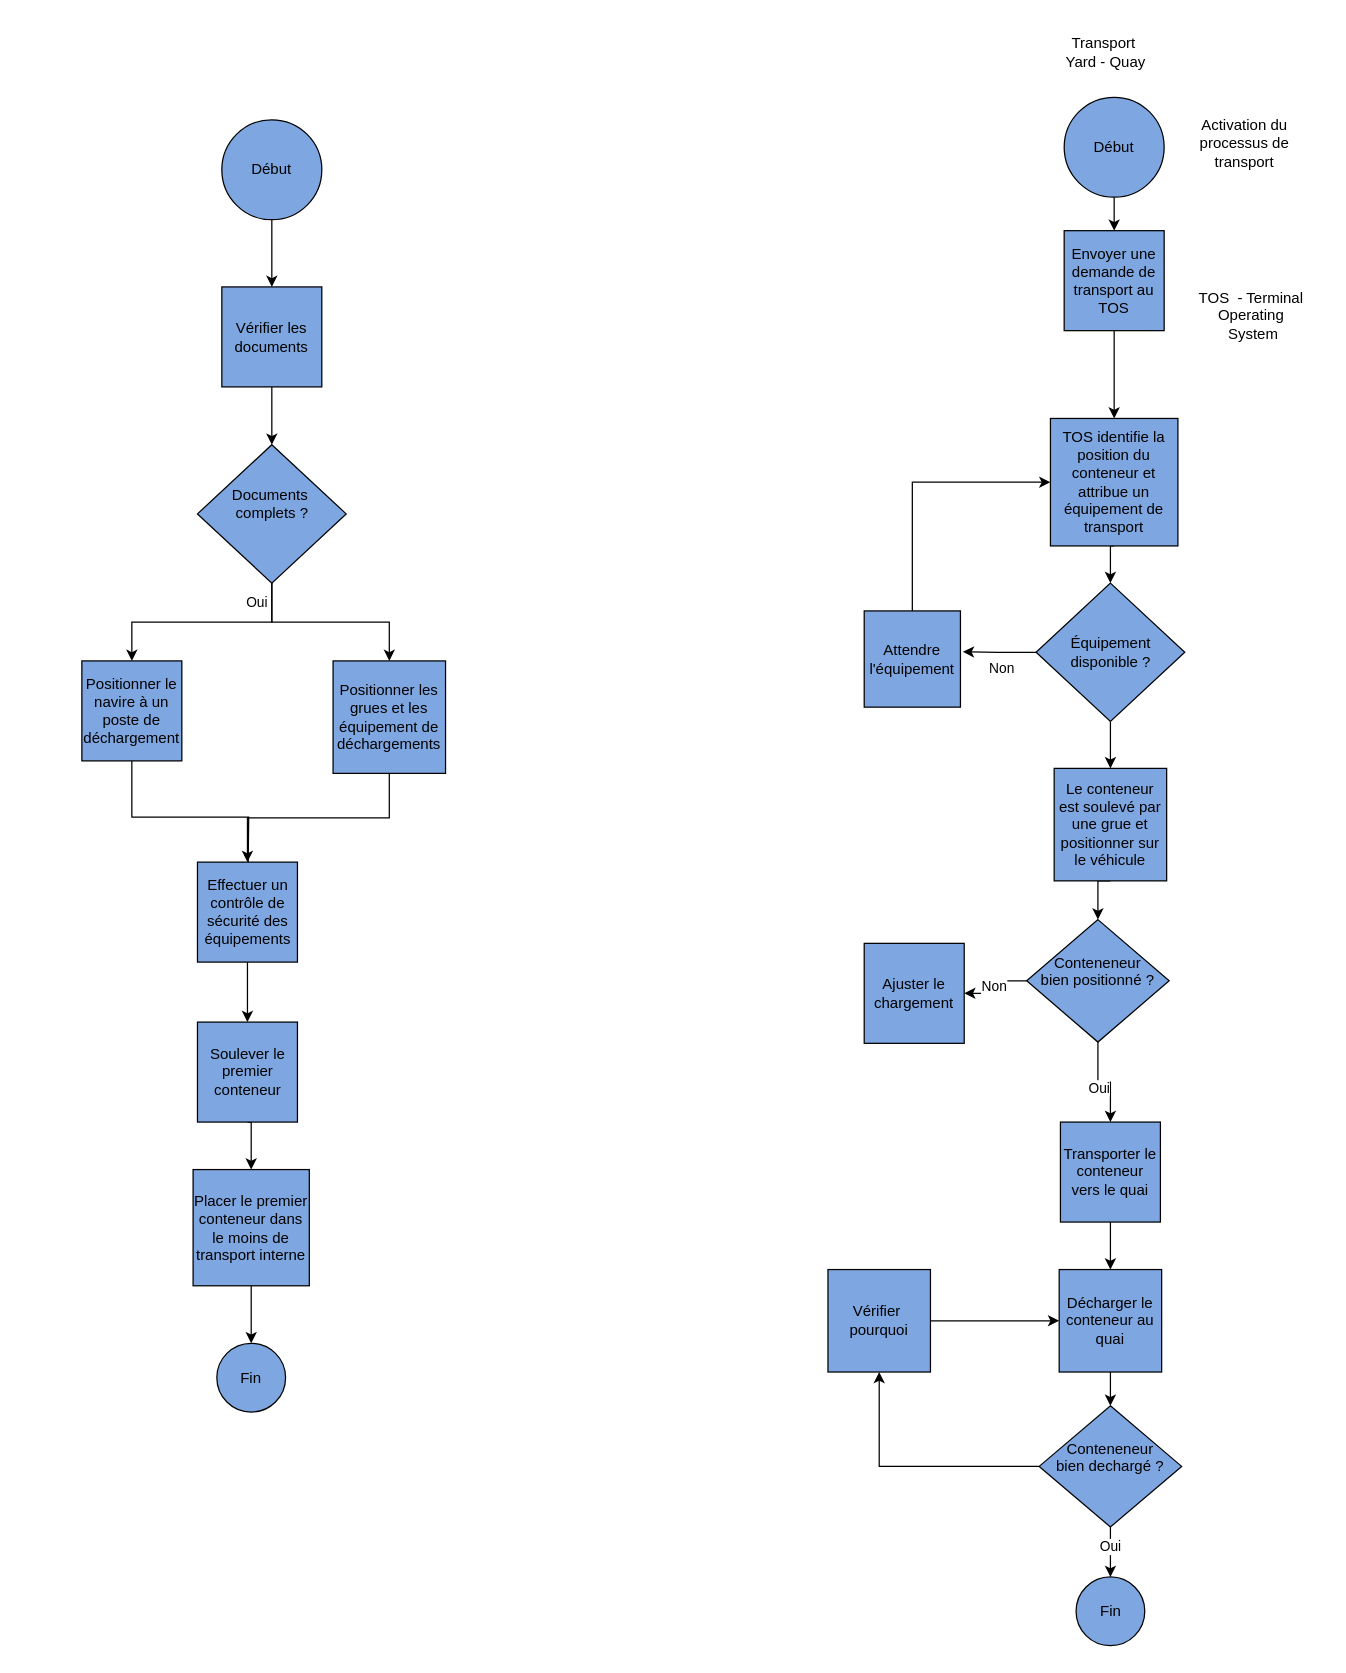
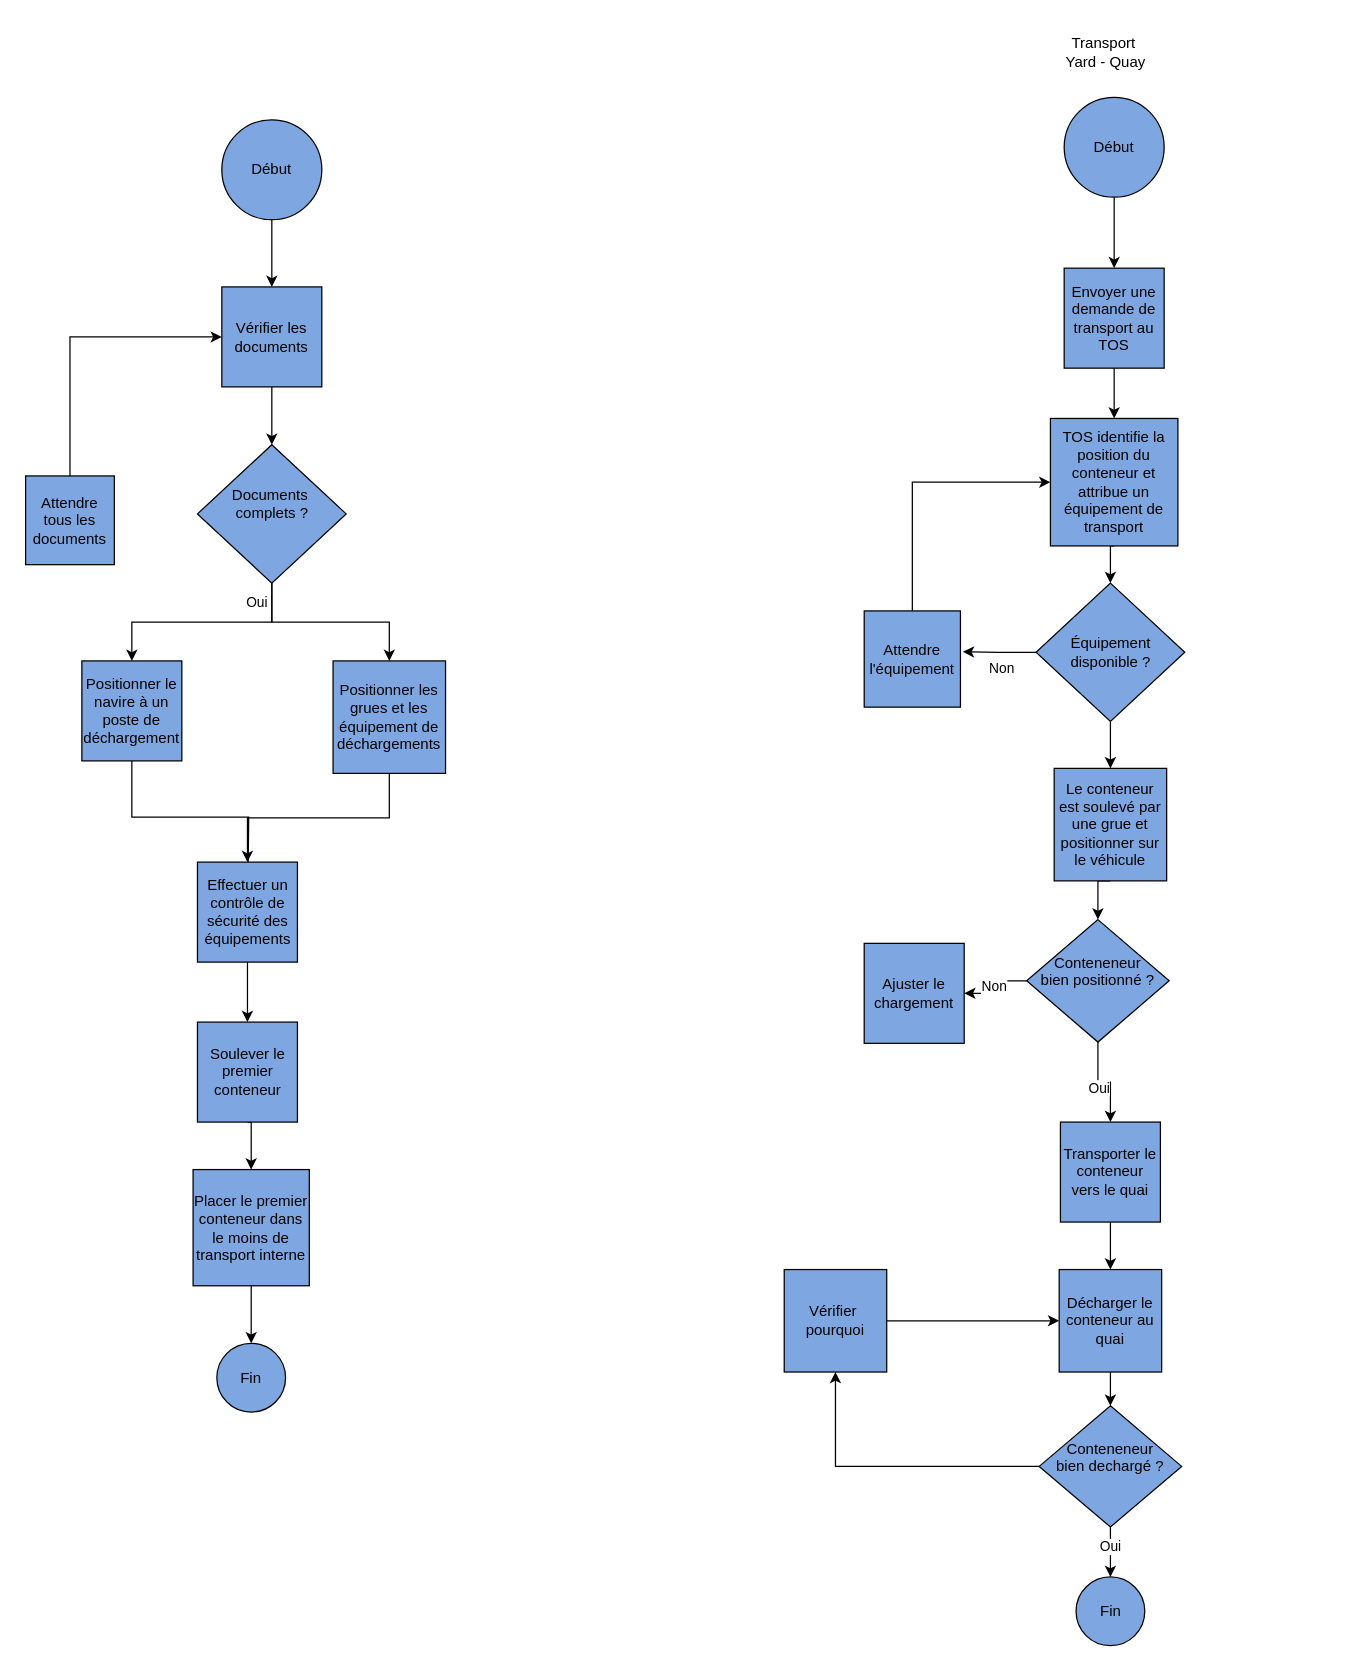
node "Activation du processus de transport": removed
node "Envoyer une demande de transport au TOS": moved (1114, 280) -> (1114, 318)
node "TOS - Terminal Operating System": removed
edge "Attendre tous les documents" -> "Vérifier les documents": added
node "Attendre tous les documents": added
node "Vérifier pourquoi": moved (879, 1321) -> (836, 1321)
